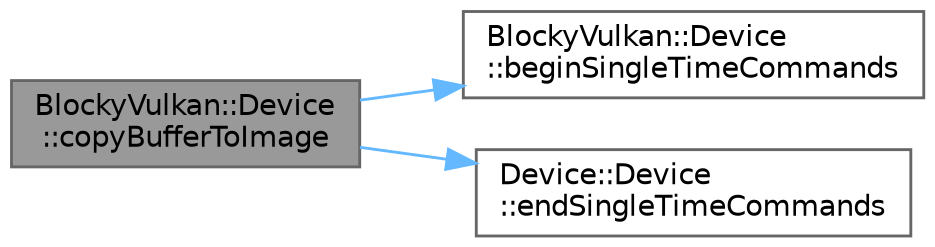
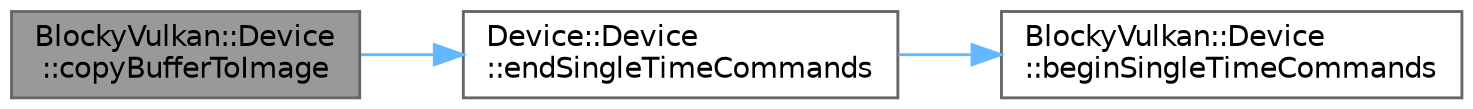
edge "BlockyVulkan::Device ::copyBufferToImage" -> "BlockyVulkan::Device ::beginSingleTimeCommands": now "Device::Device ::endSingleTimeCommands" -> "BlockyVulkan::Device ::beginSingleTimeCommands"
